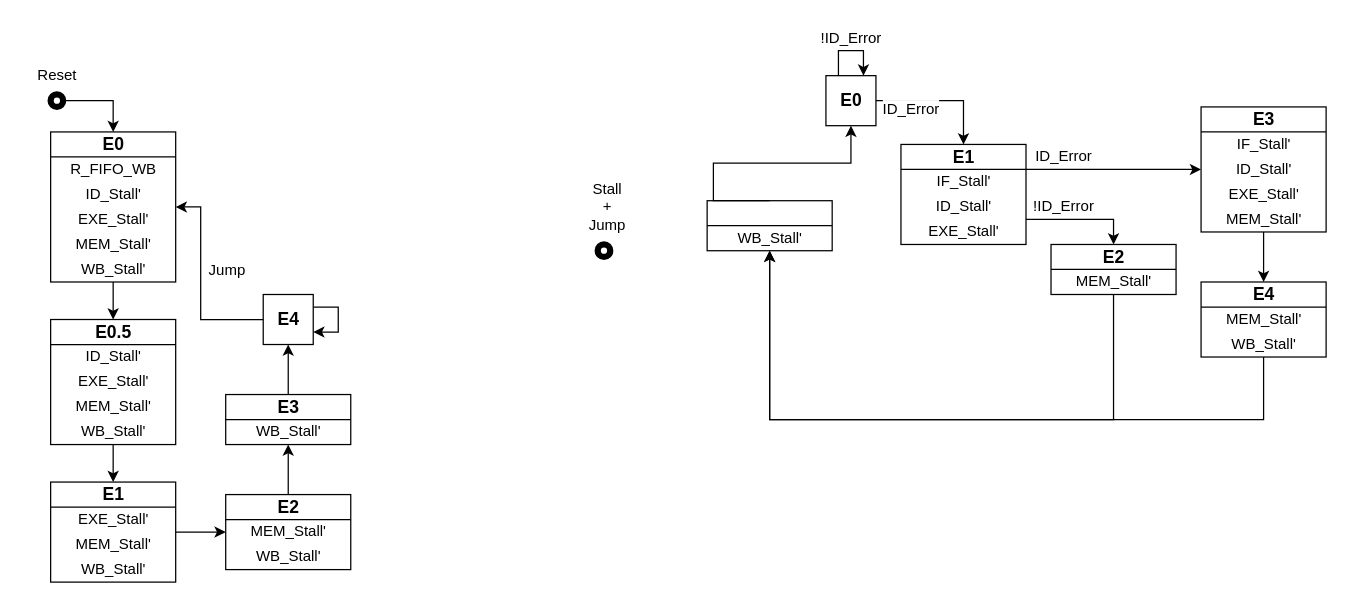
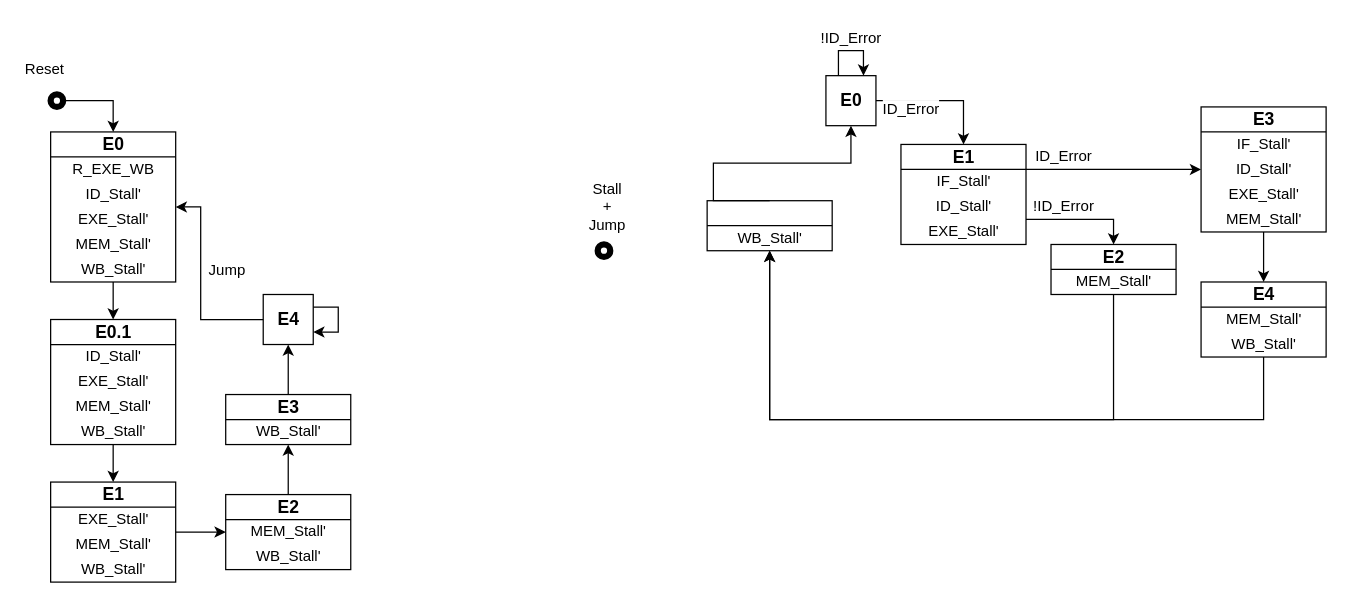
node "Reset": moved (57, 76) -> (44, 69)
node "R_FIFO_WB": label "R_FIFO_WB" -> "R_EXE_WB"
node "E0.5": label "E0.5" -> "E0.1"
